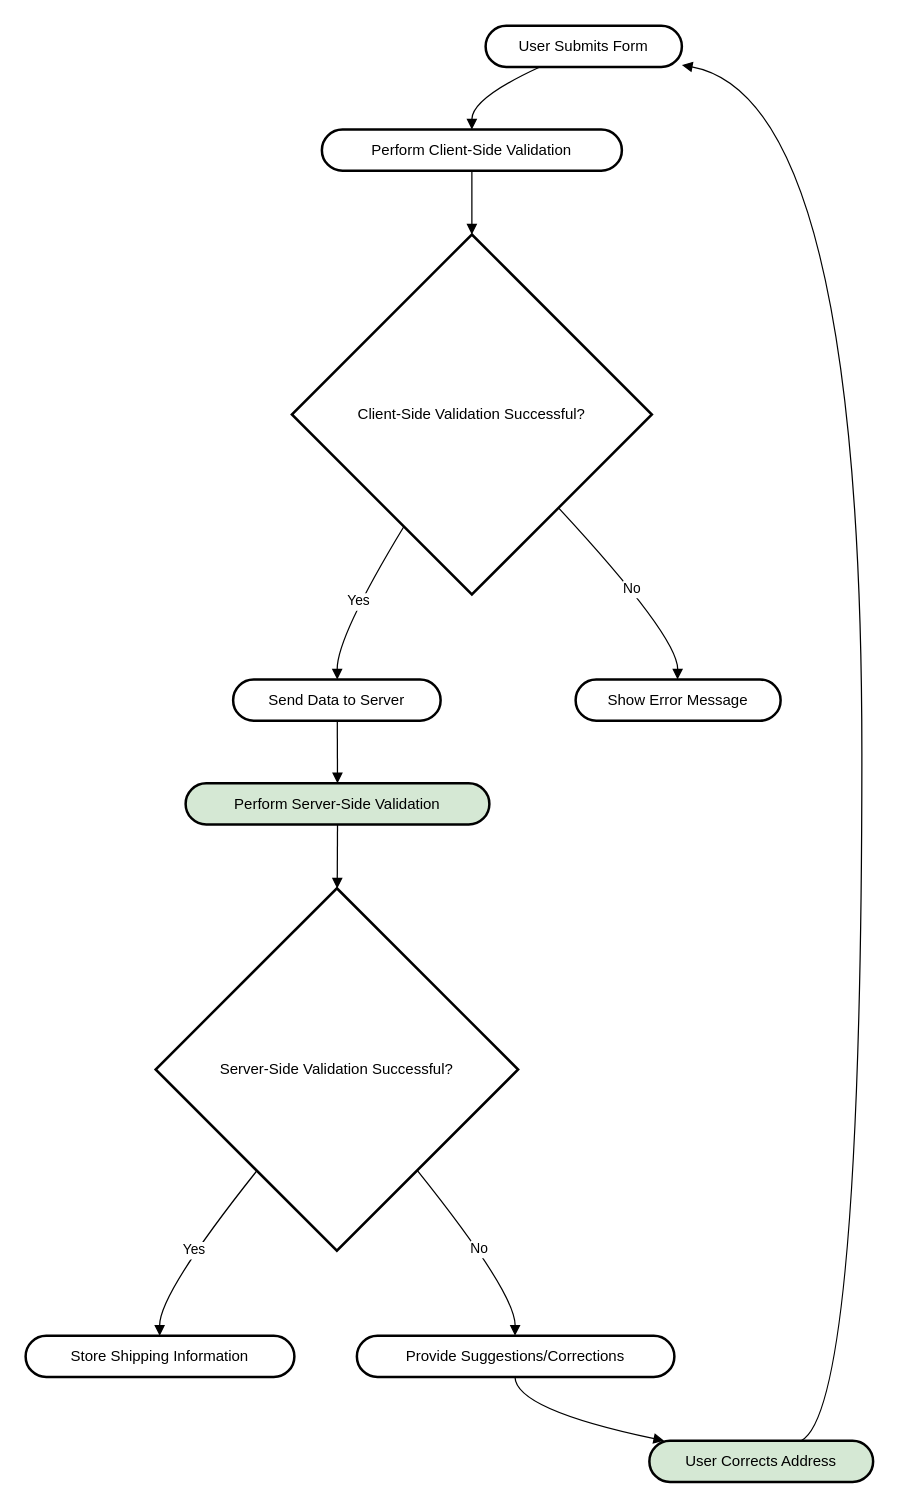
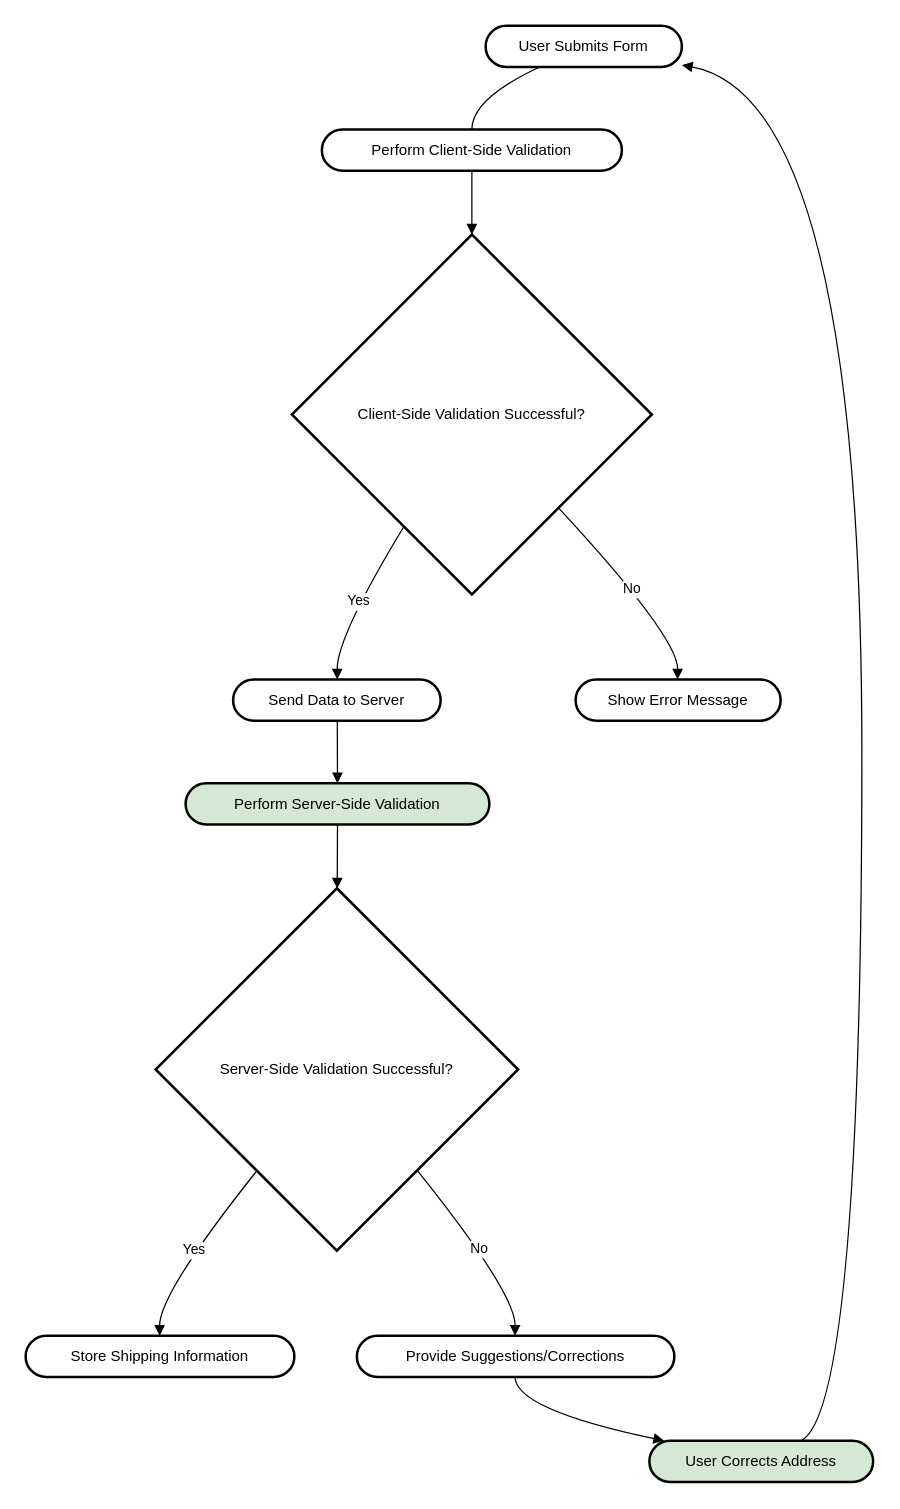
edge "User Submits Form" -> "Perform Client-Side Validation": arrowhead block -> none
